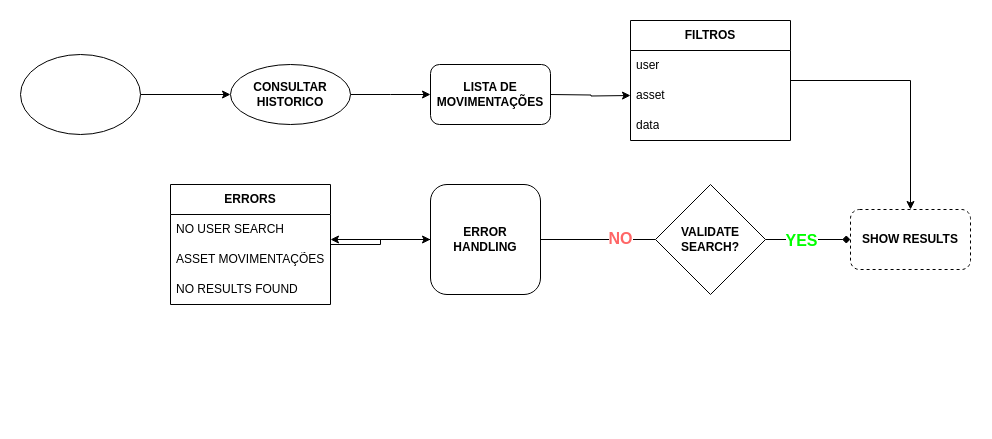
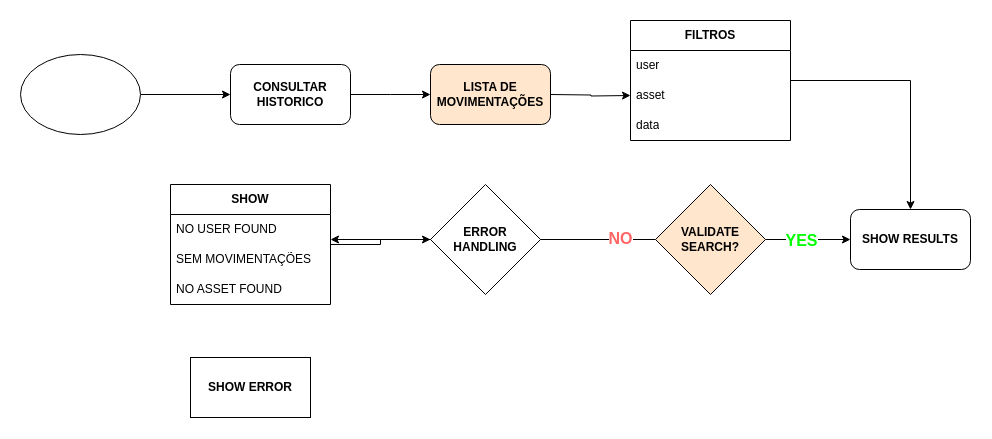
node "CONSULTAR HISTORICO": shape ellipse -> rounded rectangle
node "LISTA DE MOVIMENTAÇÕES": fillcolor #ffffff -> #ffe6cc
node "ERRORS": label "ERRORS" -> "SHOW"
node "NO USER SEARCH": label "NO USER SEARCH" -> "NO USER FOUND"
node "ERROR HANDLING": shape rounded rectangle -> diamond
node "VALIDATE SEARCH?": fillcolor #ffffff -> #ffe6cc
edge "VALIDATE SEARCH?" -> "SHOW RESULTS": arrowhead diamond -> classic
node "SHOW RESULTS": style dashed -> solid
node "ASSET MOVIMENTAÇÕES": label "ASSET MOVIMENTAÇÕES" -> "SEM MOVIMENTAÇÕES"
node "NO RESULTS FOUND": label "NO RESULTS FOUND" -> "NO ASSET FOUND"
node "SHOW ERROR": added
